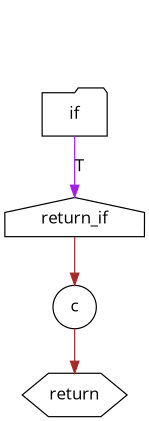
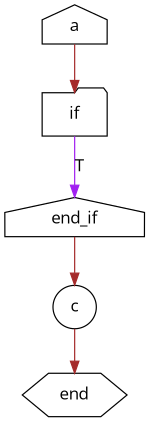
node "a": added
node "return_if": label "return_if" -> "end_if"
node "return": label "return" -> "end"
